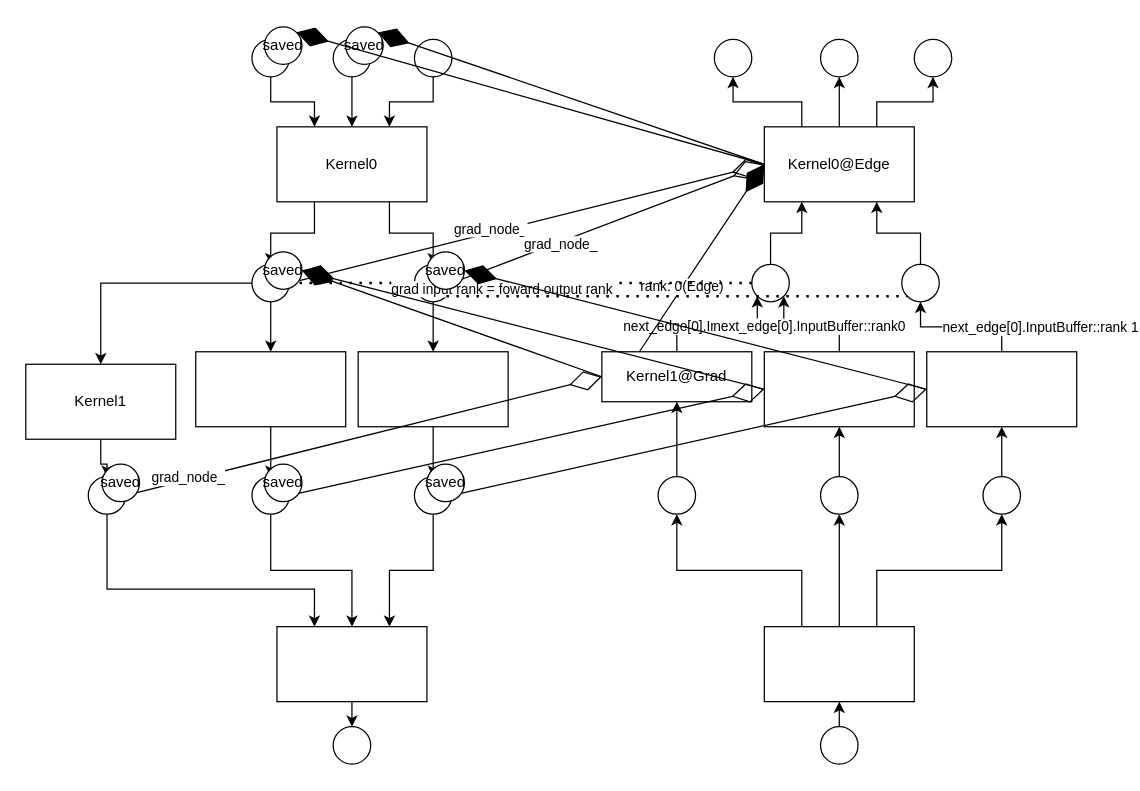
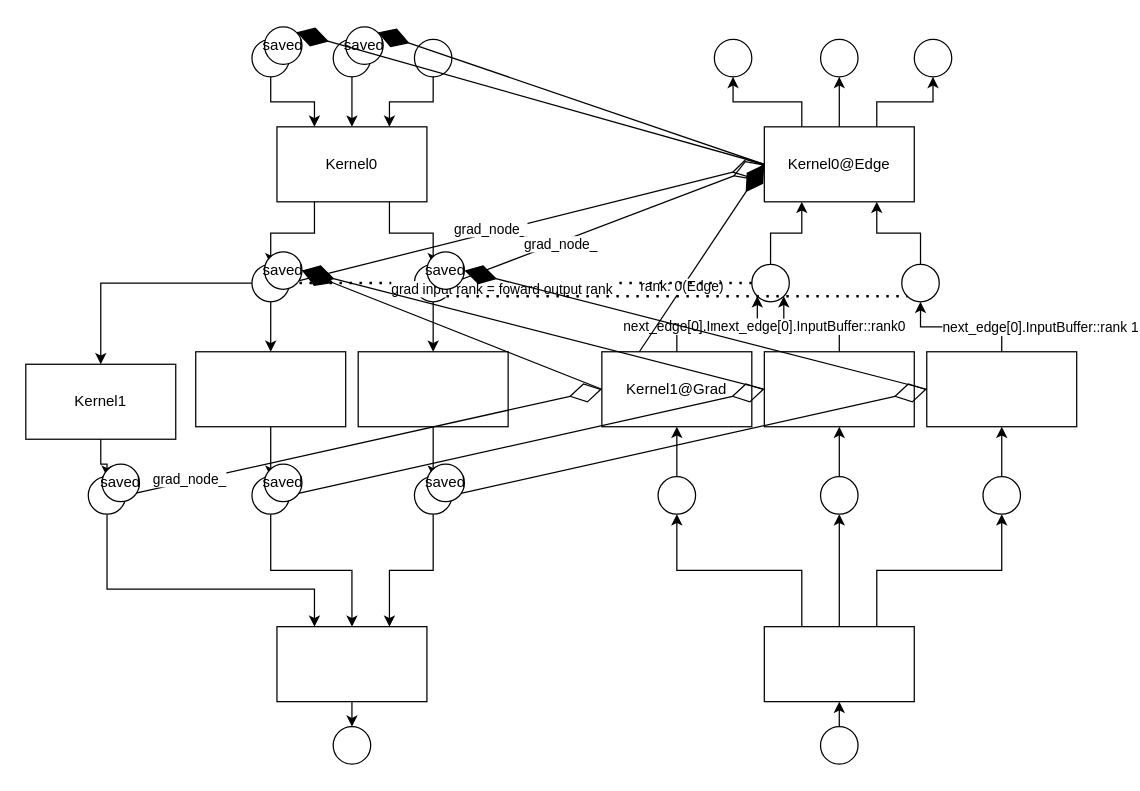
node "Kernel1@Grad": size 150x50 -> 150x75
